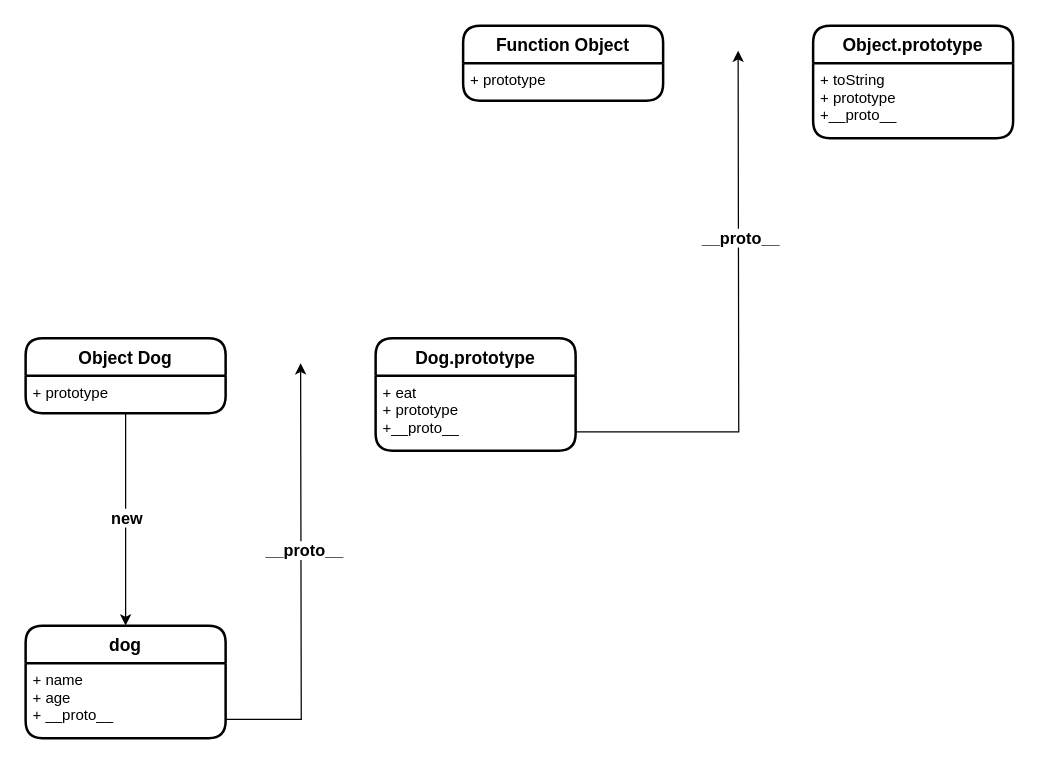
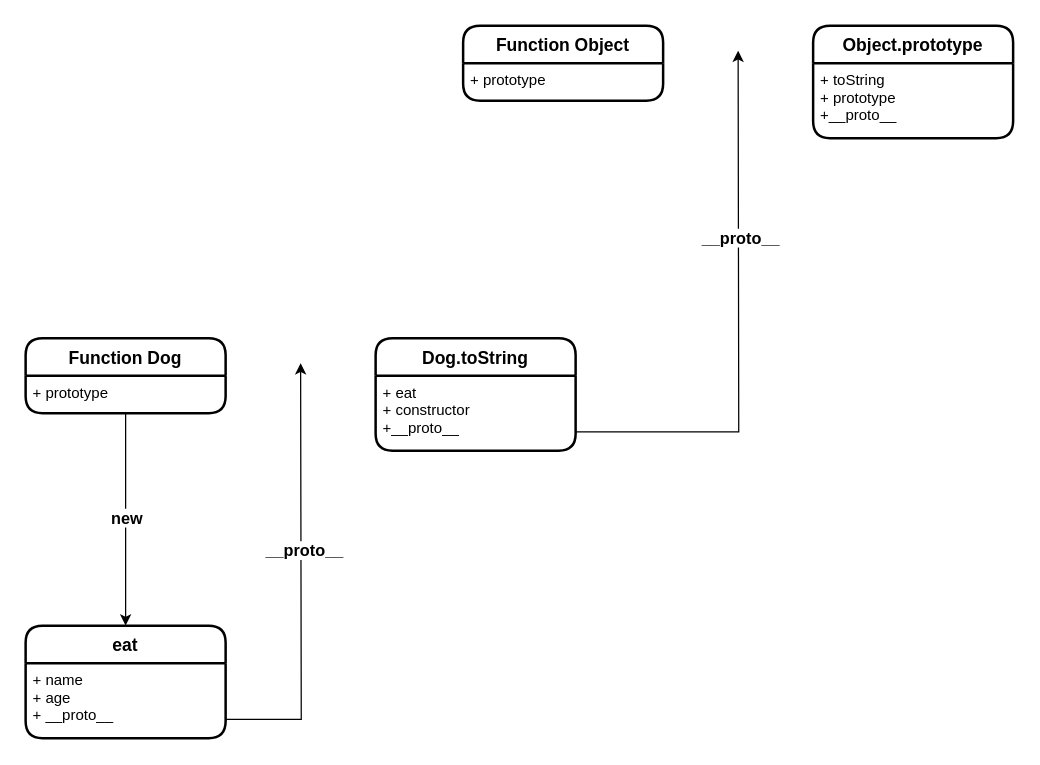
node "Object Dog": label "Object Dog" -> "Function Dog"
node "Dog.prototype": label "Dog.prototype" -> "Dog.toString"
node "+ eat + prototype +__proto__": label "+ eat + prototype +__proto__" -> "+ eat + constructor +__proto__"
node "dog": label "dog" -> "eat"
